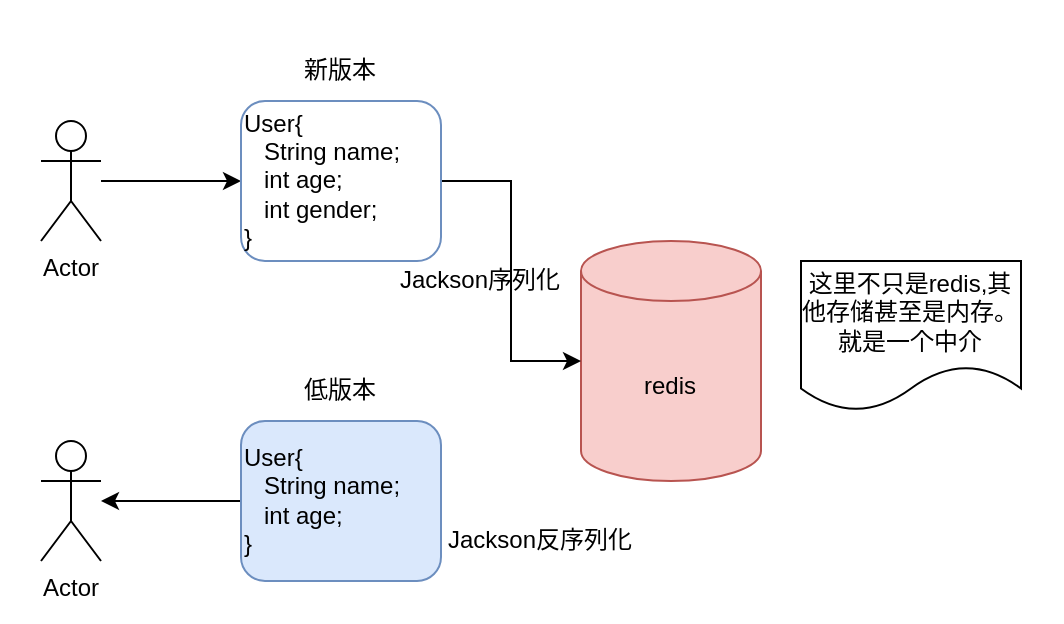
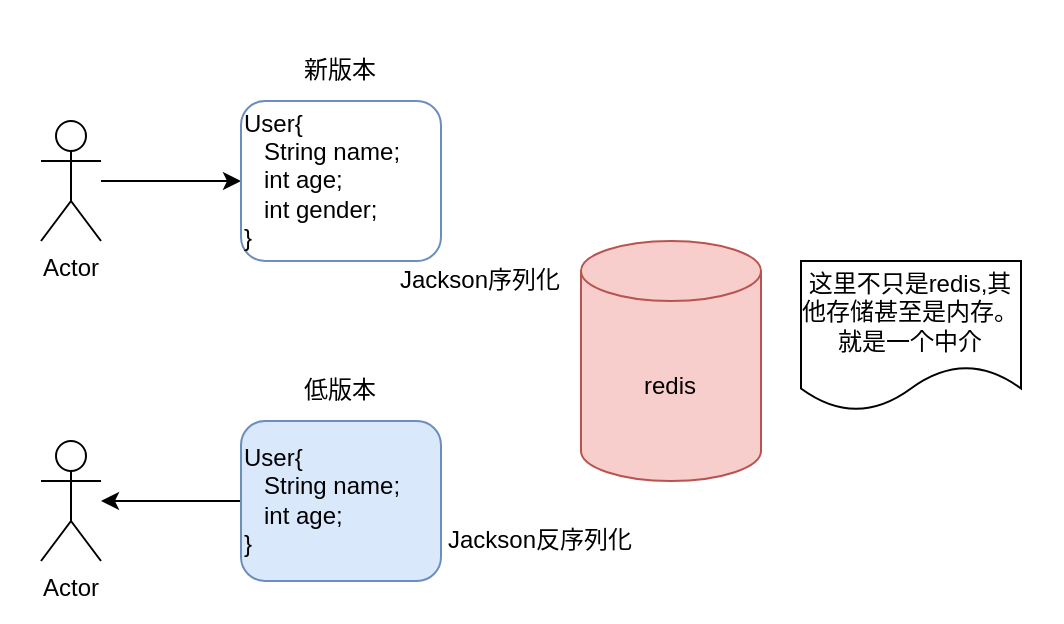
edge "User{ String name; int age; int gender; }" -> "redis": removed
